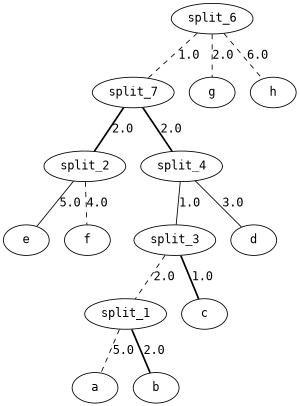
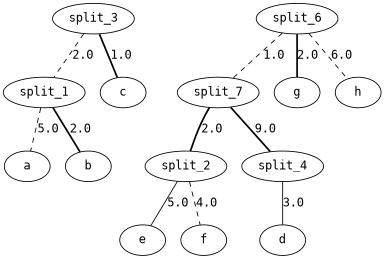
edge "split_6" -- "g": style dashed -> bold
edge "split_7" -- "split_4": label "2.0" -> "9.0"
edge "split_4" -- "split_3": removed, label "1.0"
